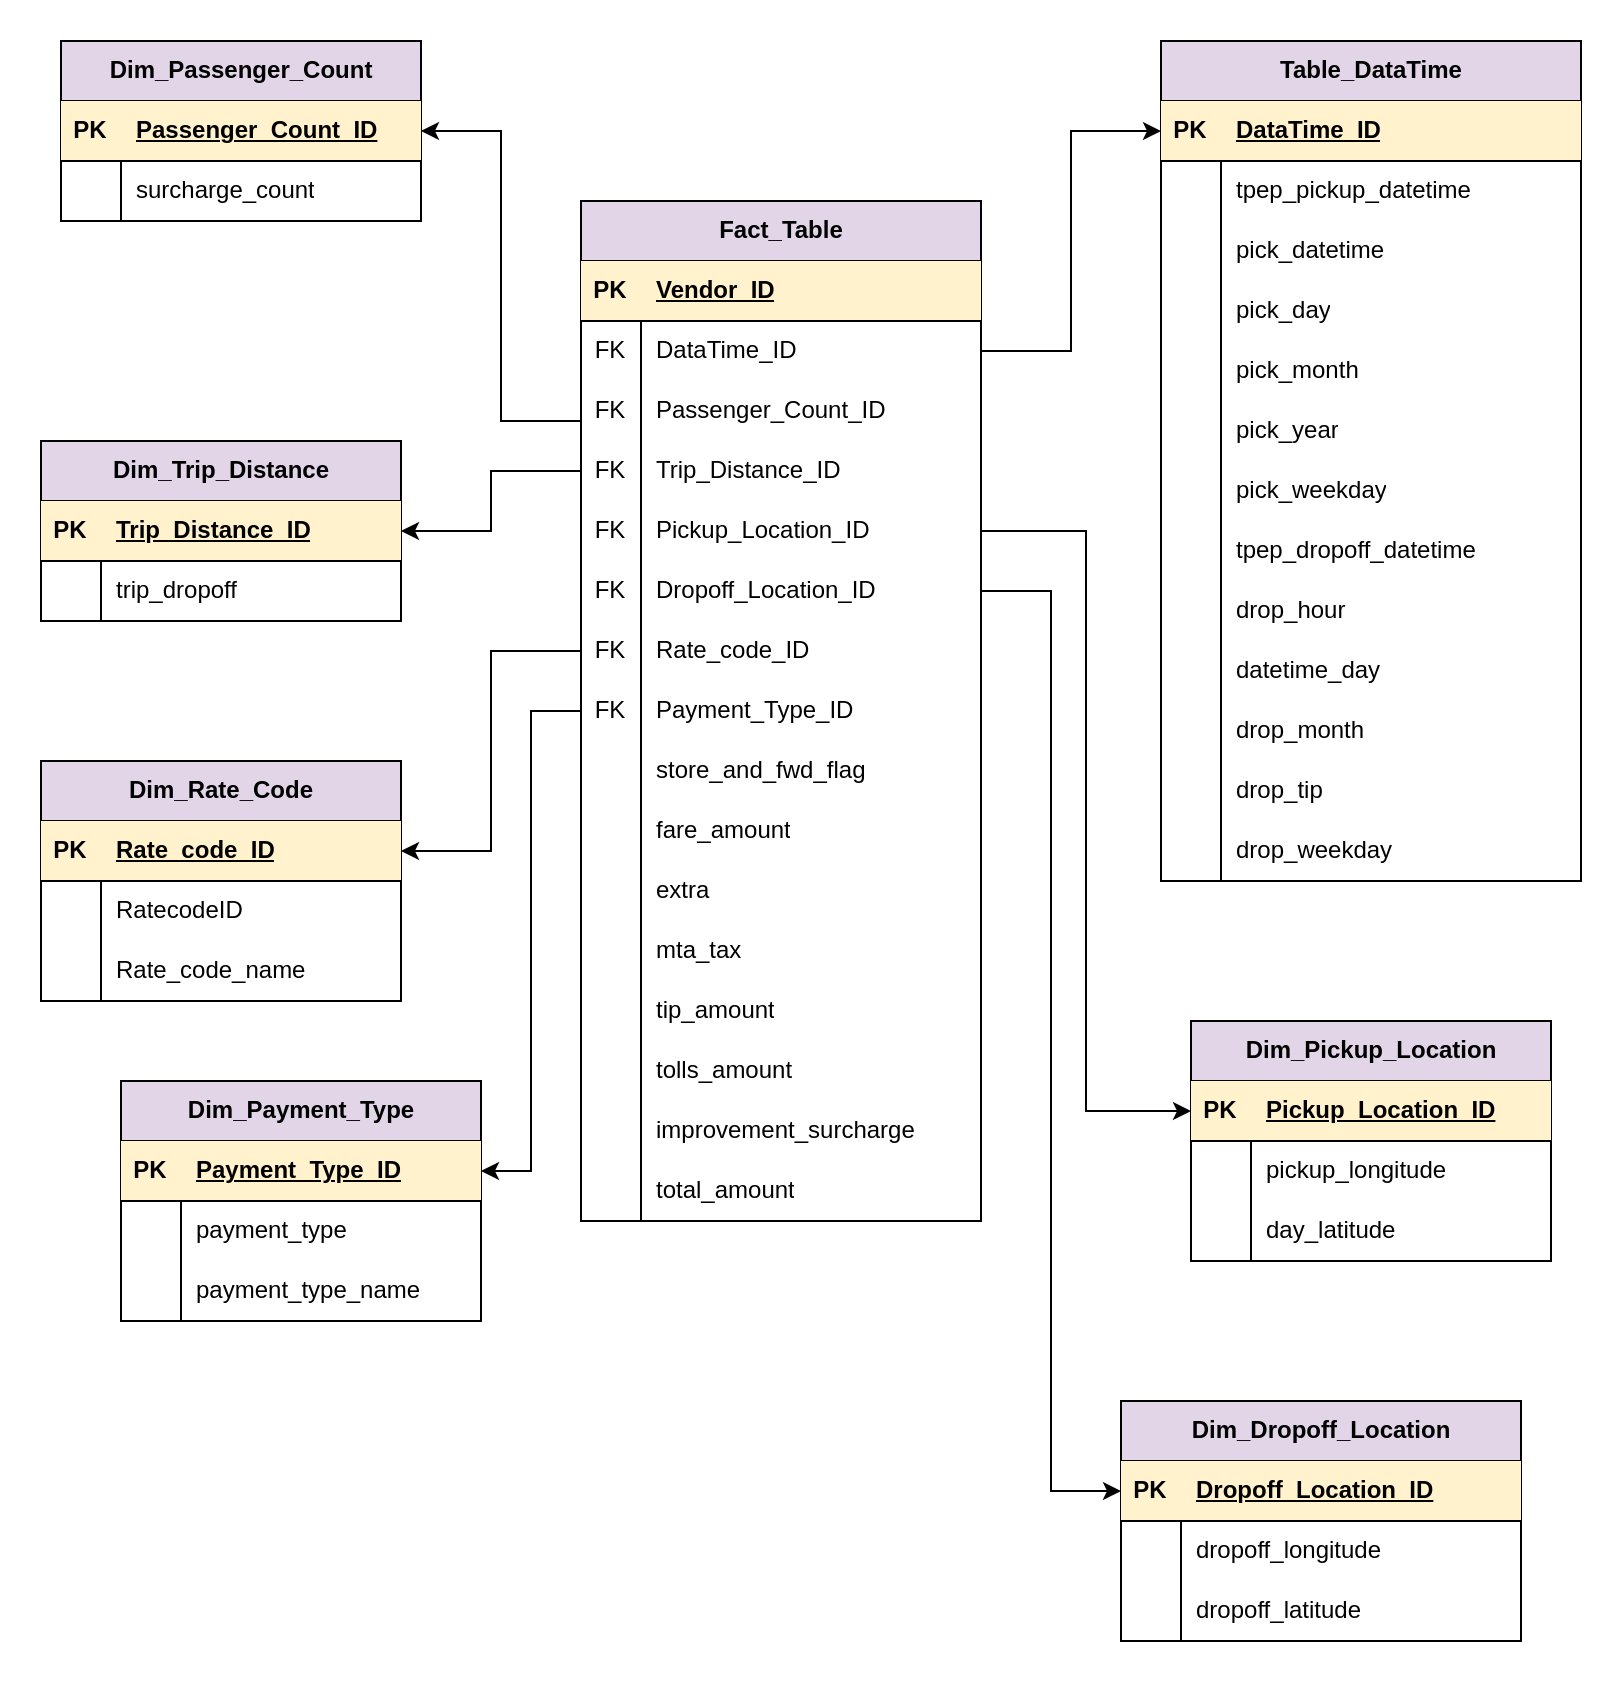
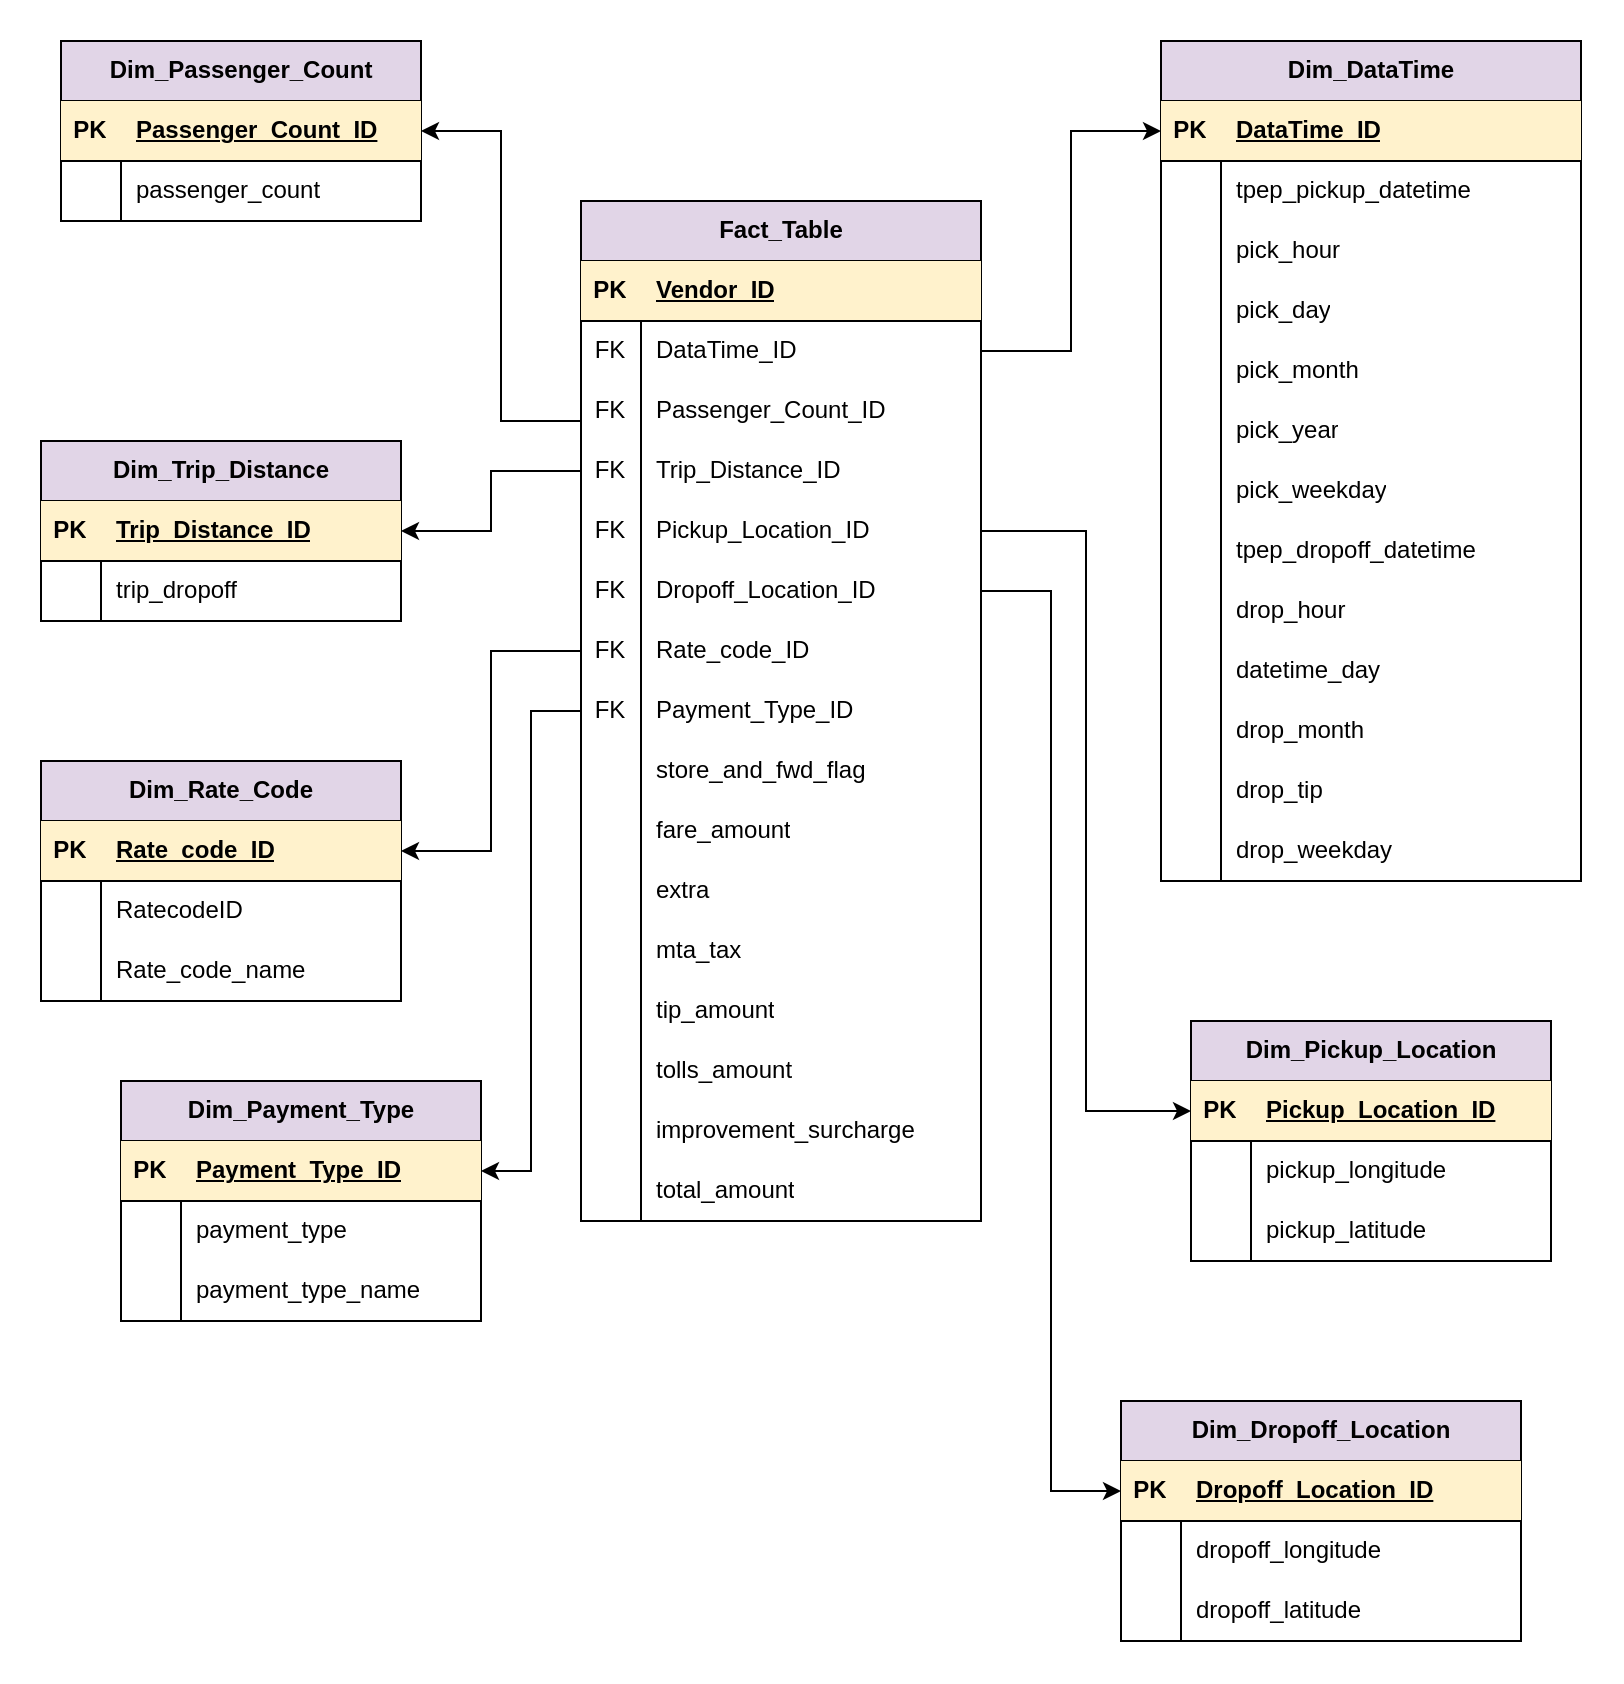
node "Table_DataTime": label "Table_DataTime" -> "Dim_DataTime"
node "surcharge_count": label "surcharge_count" -> "passenger_count"
node "pick_datetime": label "pick_datetime" -> "pick_hour"
node "day_latitude": label "day_latitude" -> "pickup_latitude"
